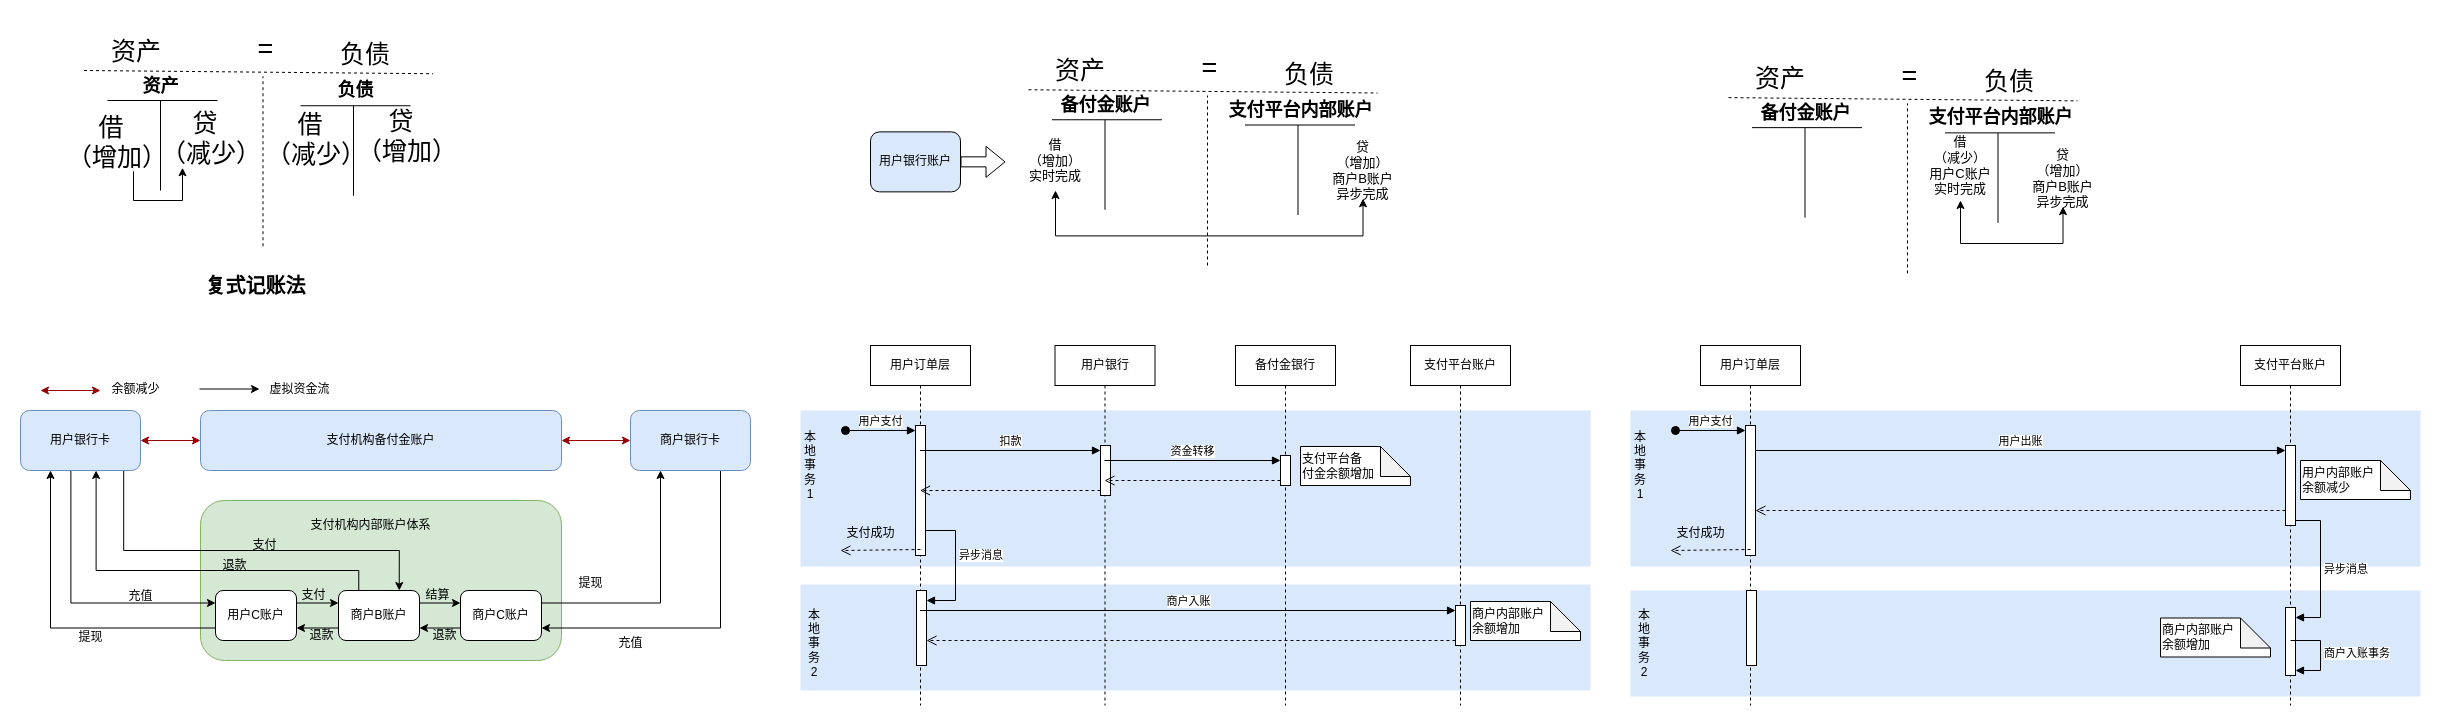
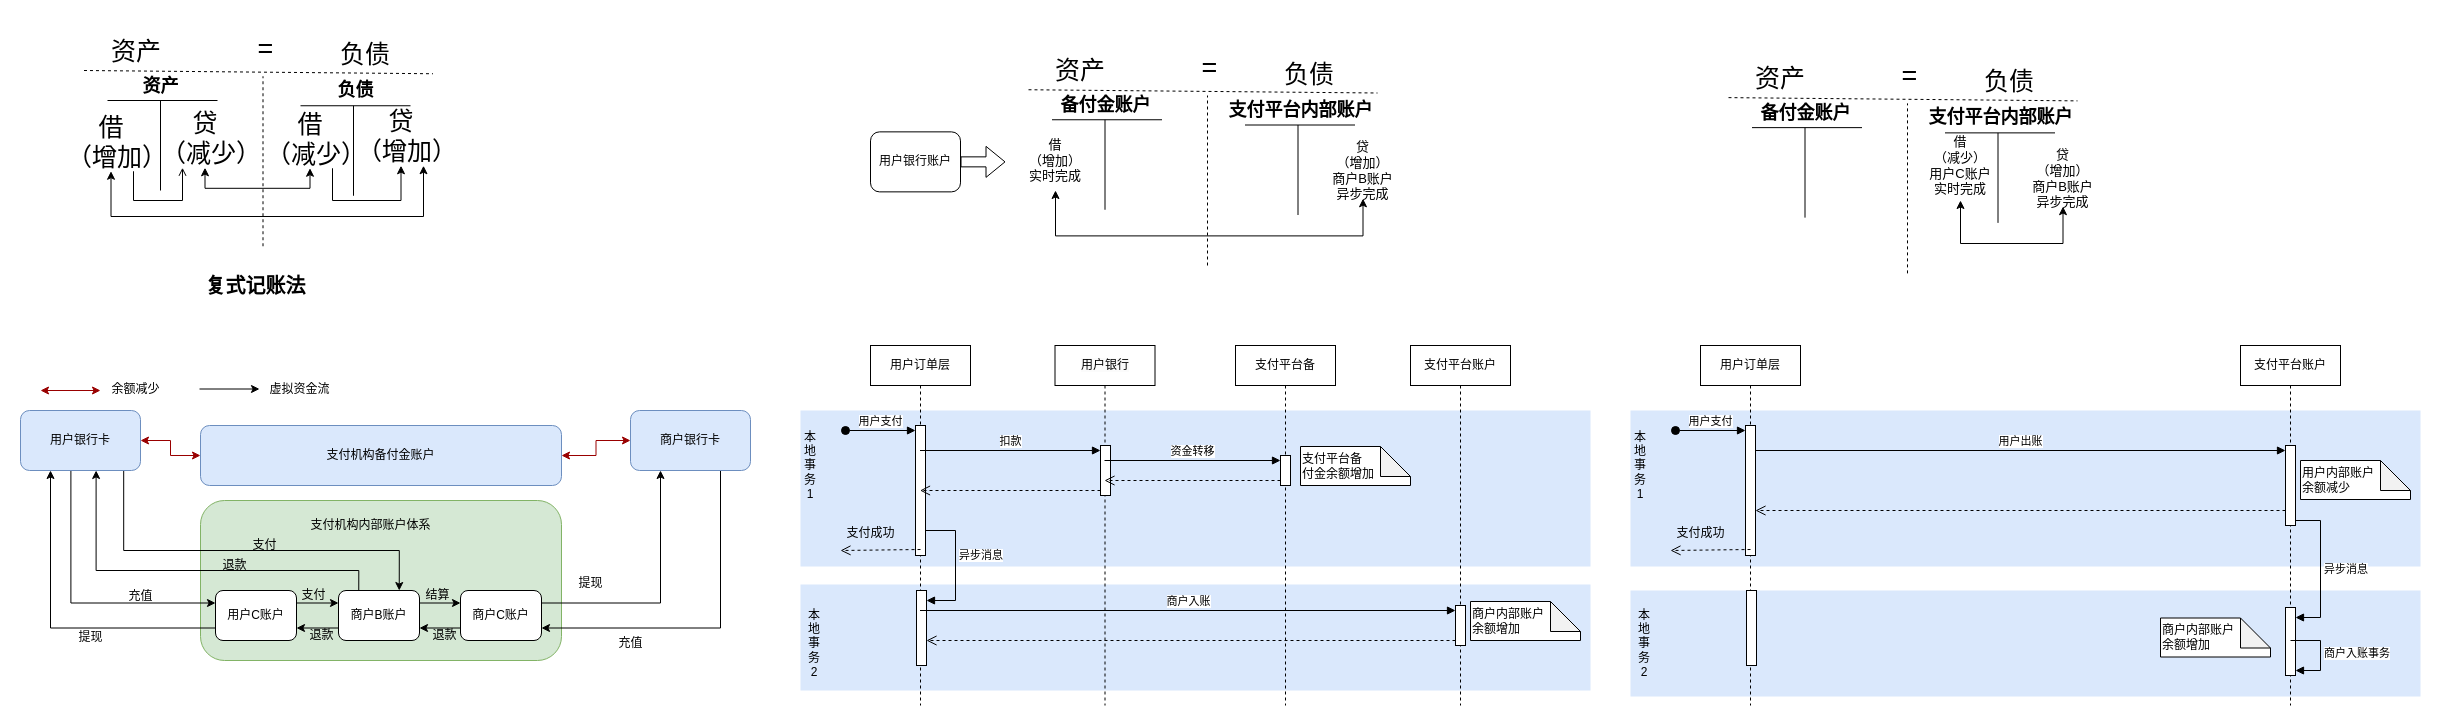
node "用户银行账户": fillcolor #dae8fc -> #ffffff
edge "借 （增加）" -> "贷 （减少）": arrowhead classic -> open
edge "贷 （减少）" -- "借 （减少）": added
edge "借 （减少）" -> "贷 （增加）": added
edge "贷 （增加）" -- "借 （增加）": added
node "备付金银行": label "备付金银行" -> "支付平台备"
node "支付机构备付金账户": moved (381, 441) -> (381, 456)
